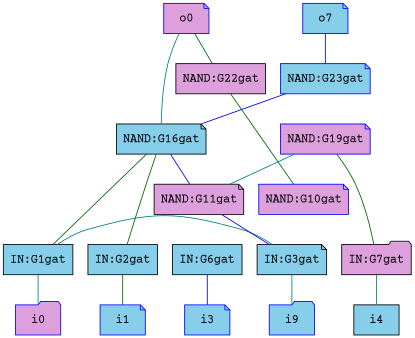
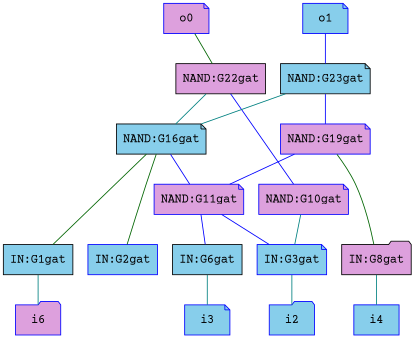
node "o7": label "o7" -> "o1"
edge "o0" -- "NAND:G16gat": now "NAND:G22gat" -- "NAND:G16gat"
node "NAND:G23gat": color blue -> black
edge "NAND:G23gat" -- "NAND:G16gat": color blue -> teal
edge "NAND:G23gat" -- "NAND:G19gat": added
edge "NAND:G22gat" -- "NAND:G10gat": color darkgreen -> blue
edge "NAND:G19gat" -- "NAND:G11gat": color teal -> blue
node "NAND:G11gat": color black -> blue
edge "IN:G1gat" -- "IN:G3gat": now "NAND:G10gat" -- "IN:G3gat"
edge "NAND:G11gat" -- "IN:G6gat": added
node "IN:G2gat": color black -> blue
node "IN:G3gat": color black -> blue
node "IN:G7gat": label "IN:G7gat" -> "IN:G8gat"
edge "IN:G6gat" -- "i3": color blue -> teal
node "i0": label "i0" -> "i6"
node "i1": removed
node "i9": label "i9" -> "i2"
node "i4": color black -> blue
